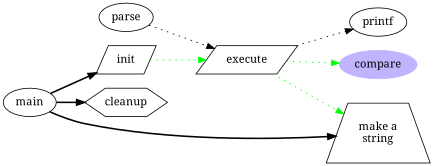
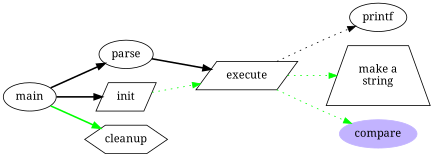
edge "parse" -> "execute": style dotted -> bold
edge "main" -> "cleanup": color black -> green
edge "main" -> "make a string": now "main" -> "parse"
